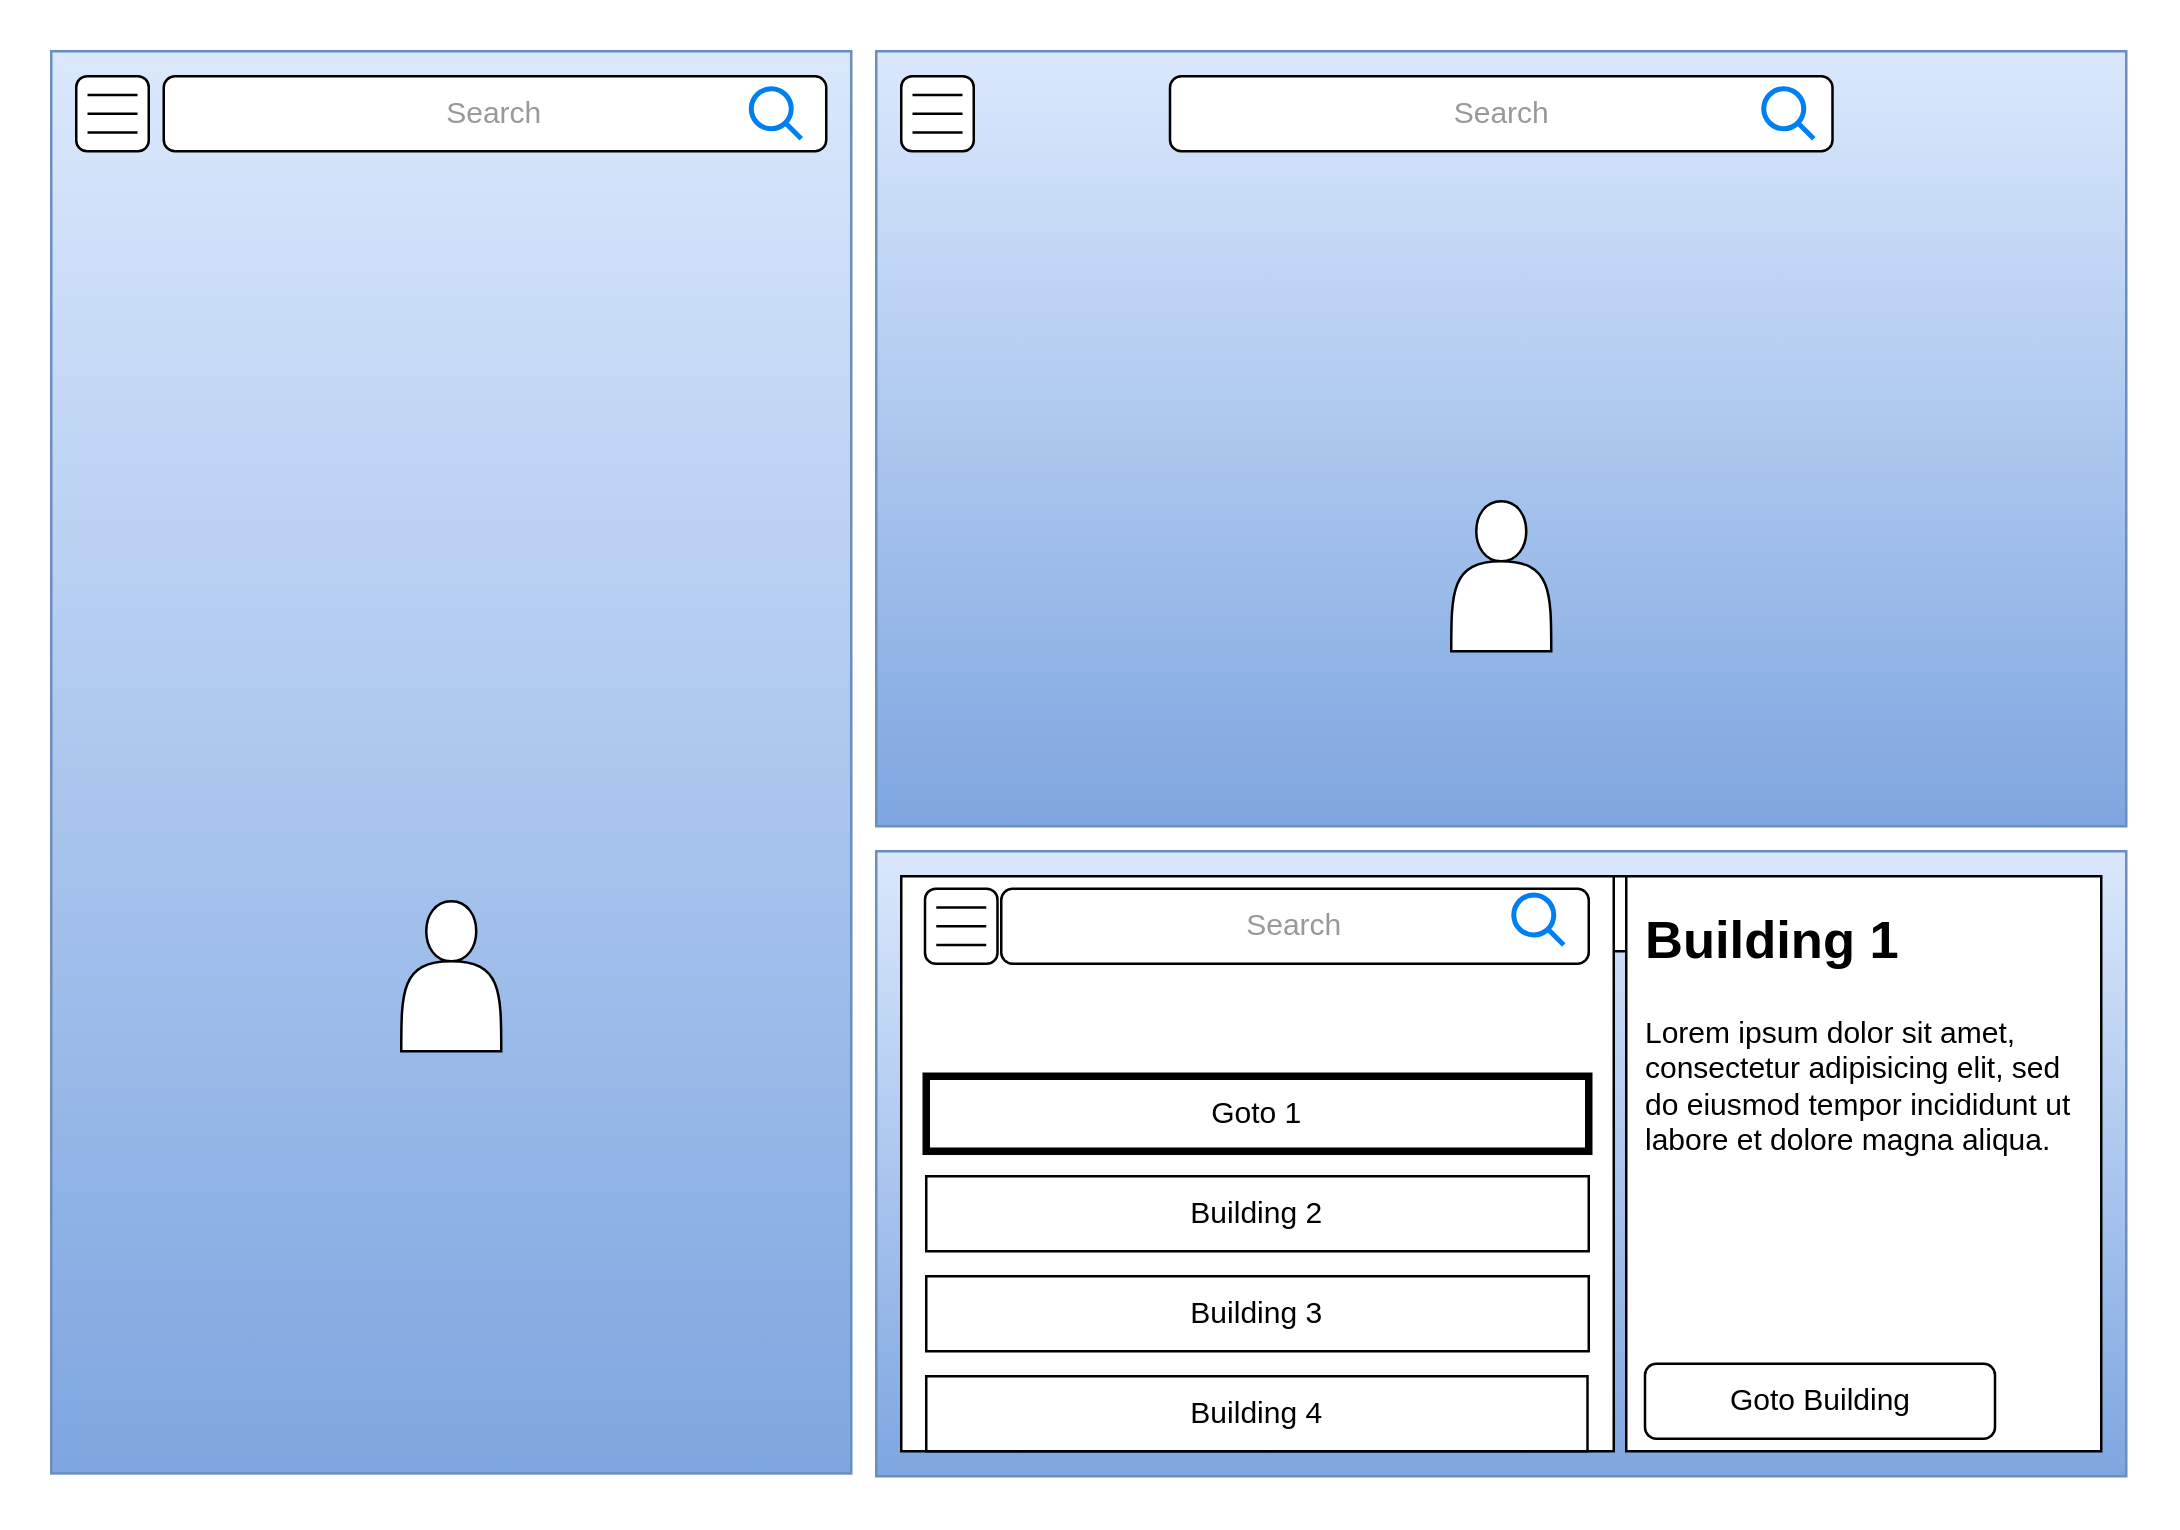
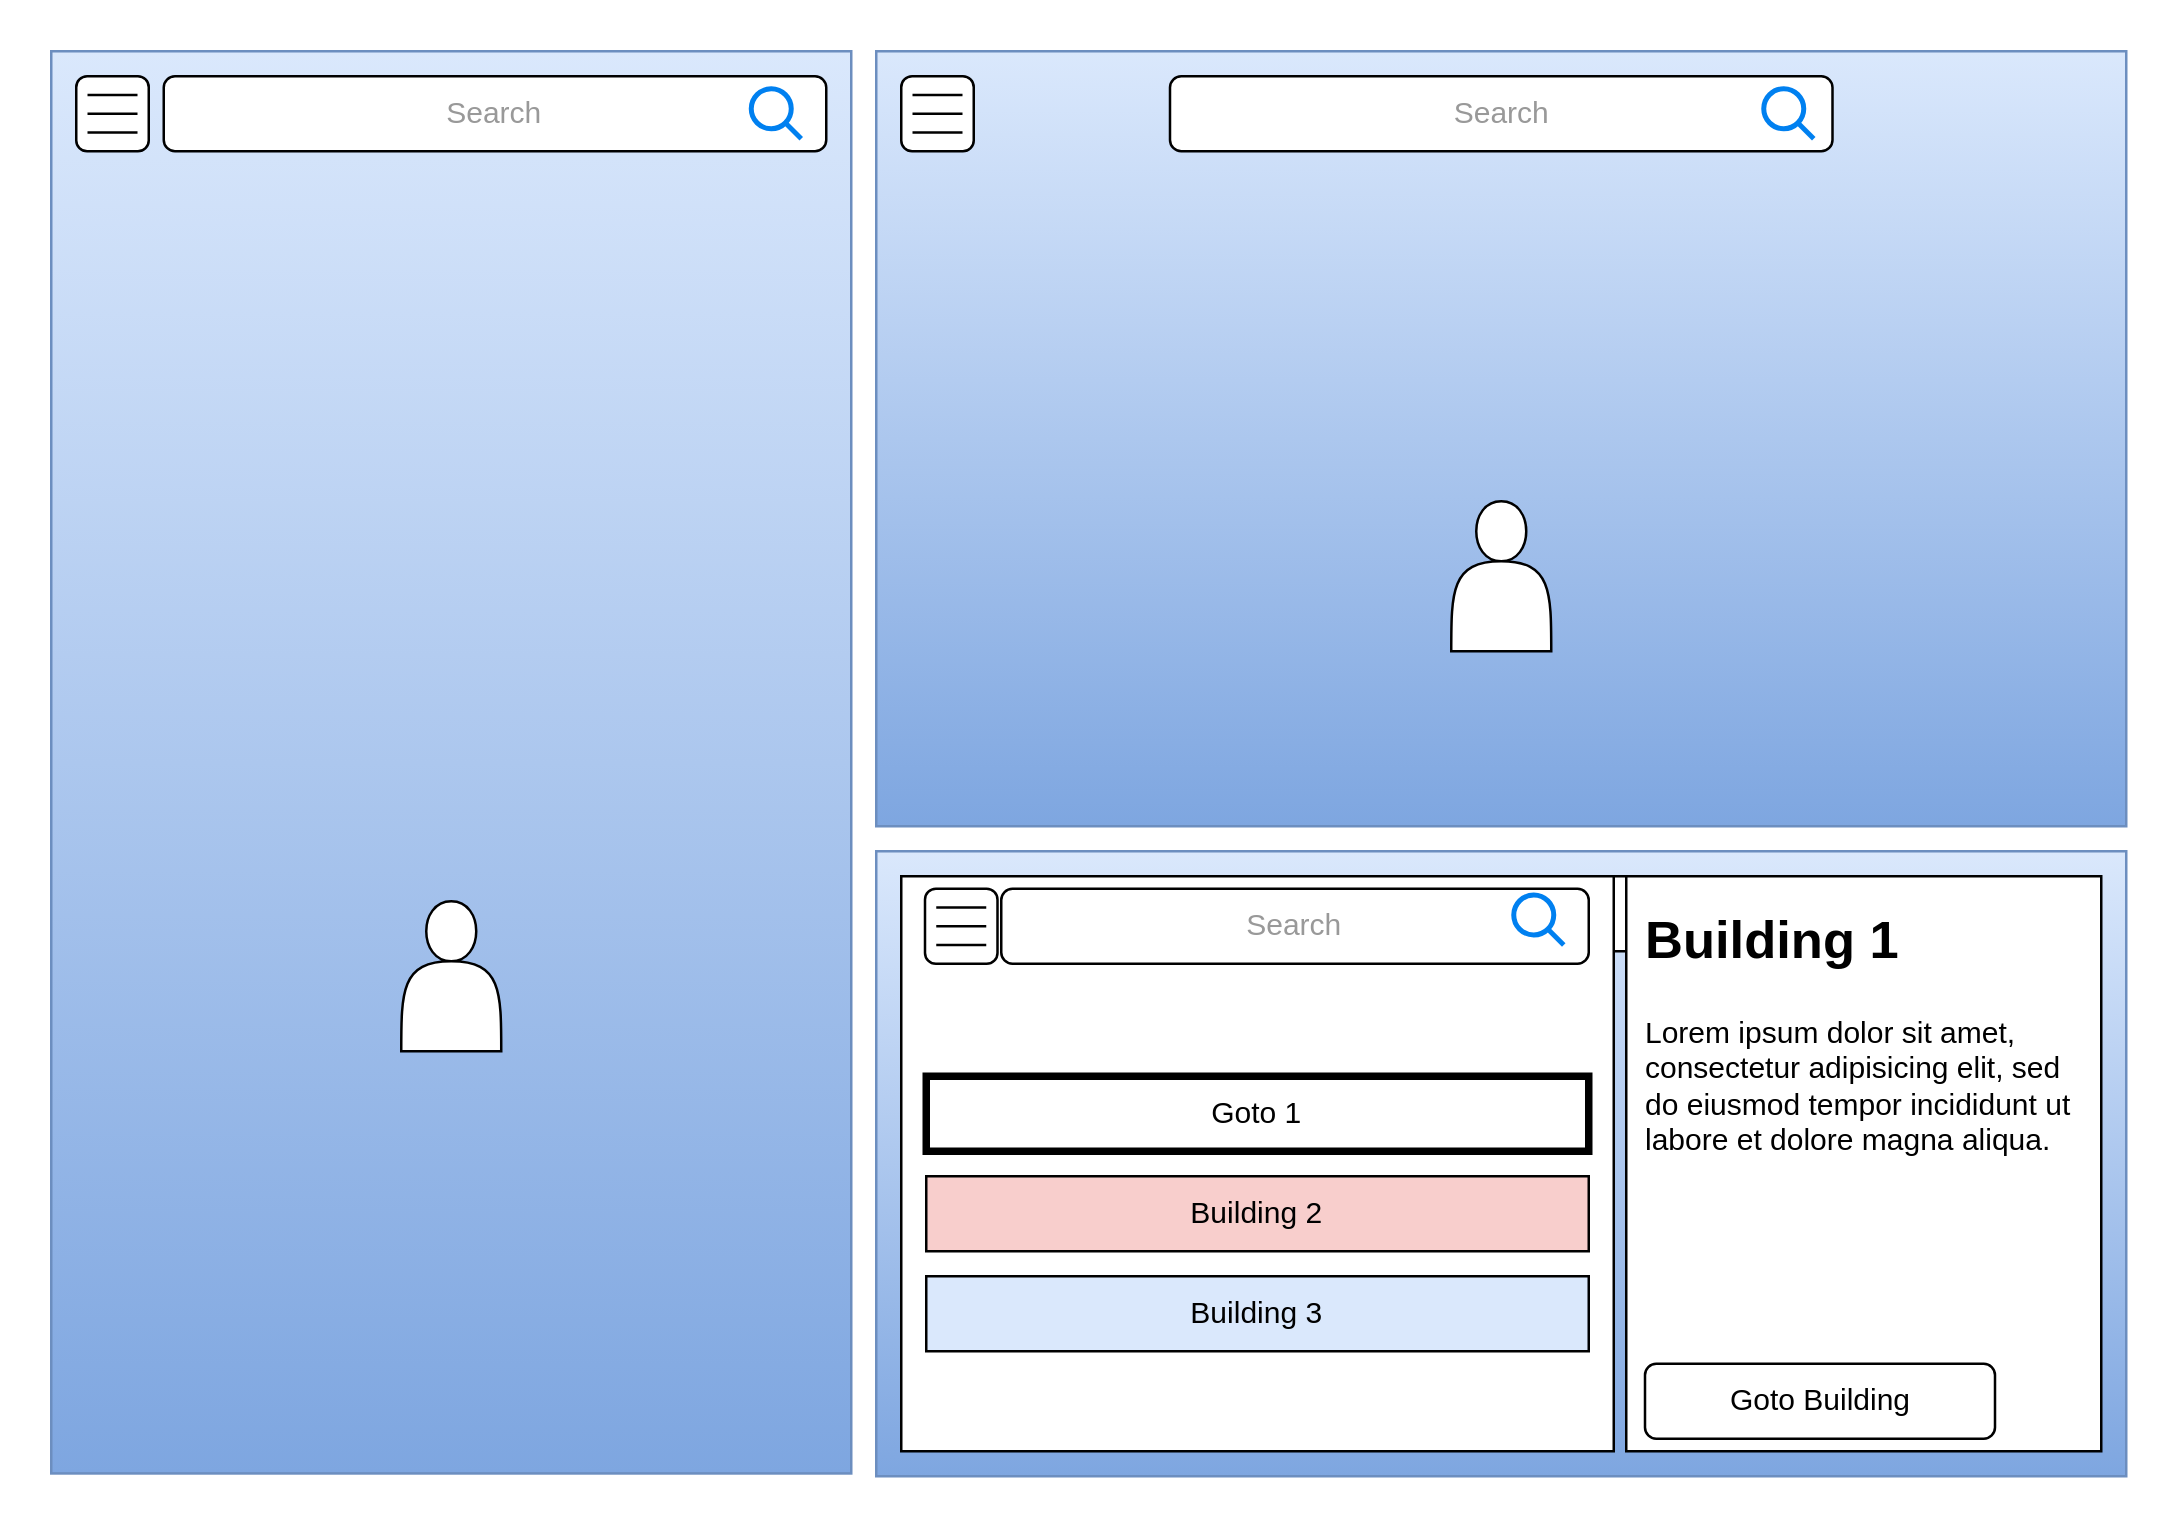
node "Building 2": fillcolor #ffffff -> #f8cecc
node "Building 3": fillcolor #ffffff -> #dae8fc
node "Building 4": removed
